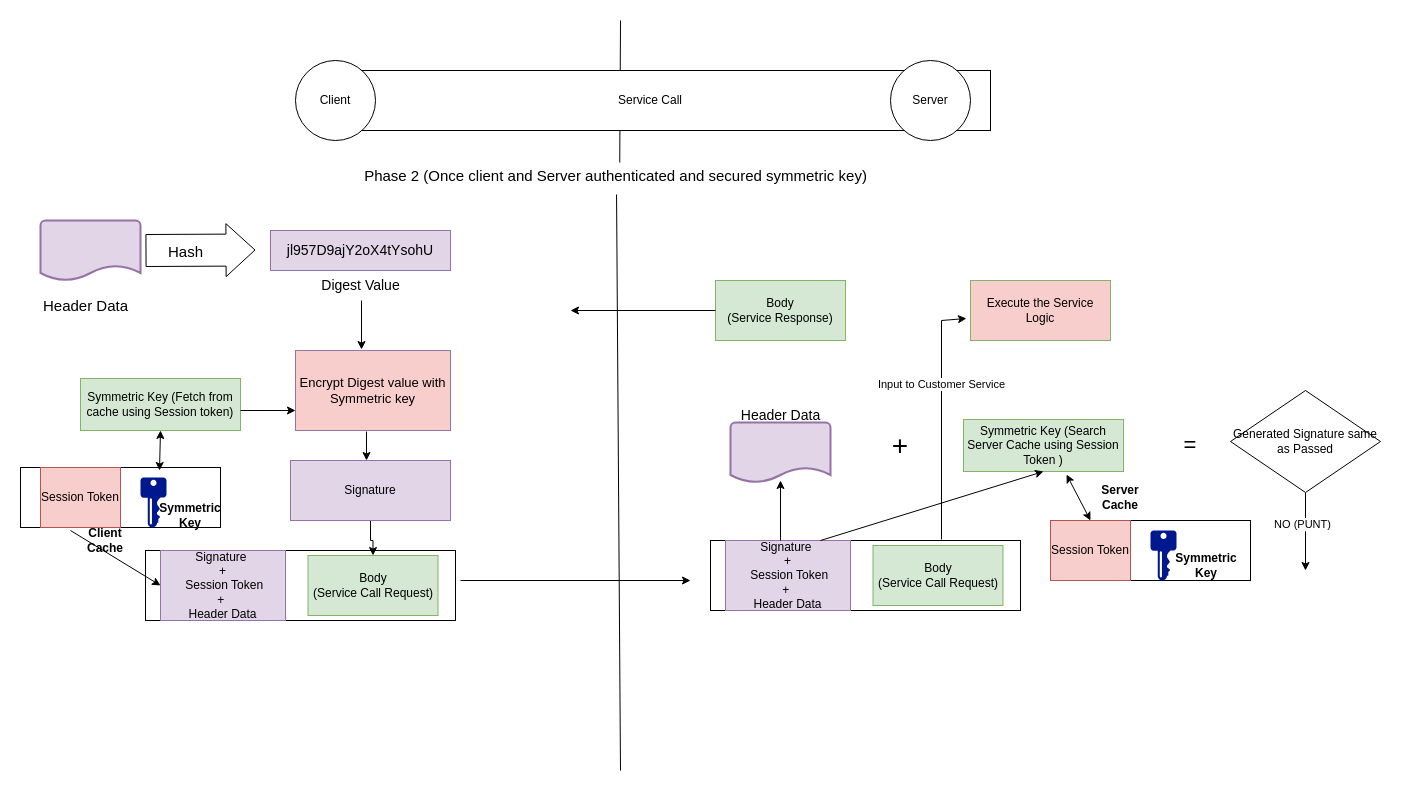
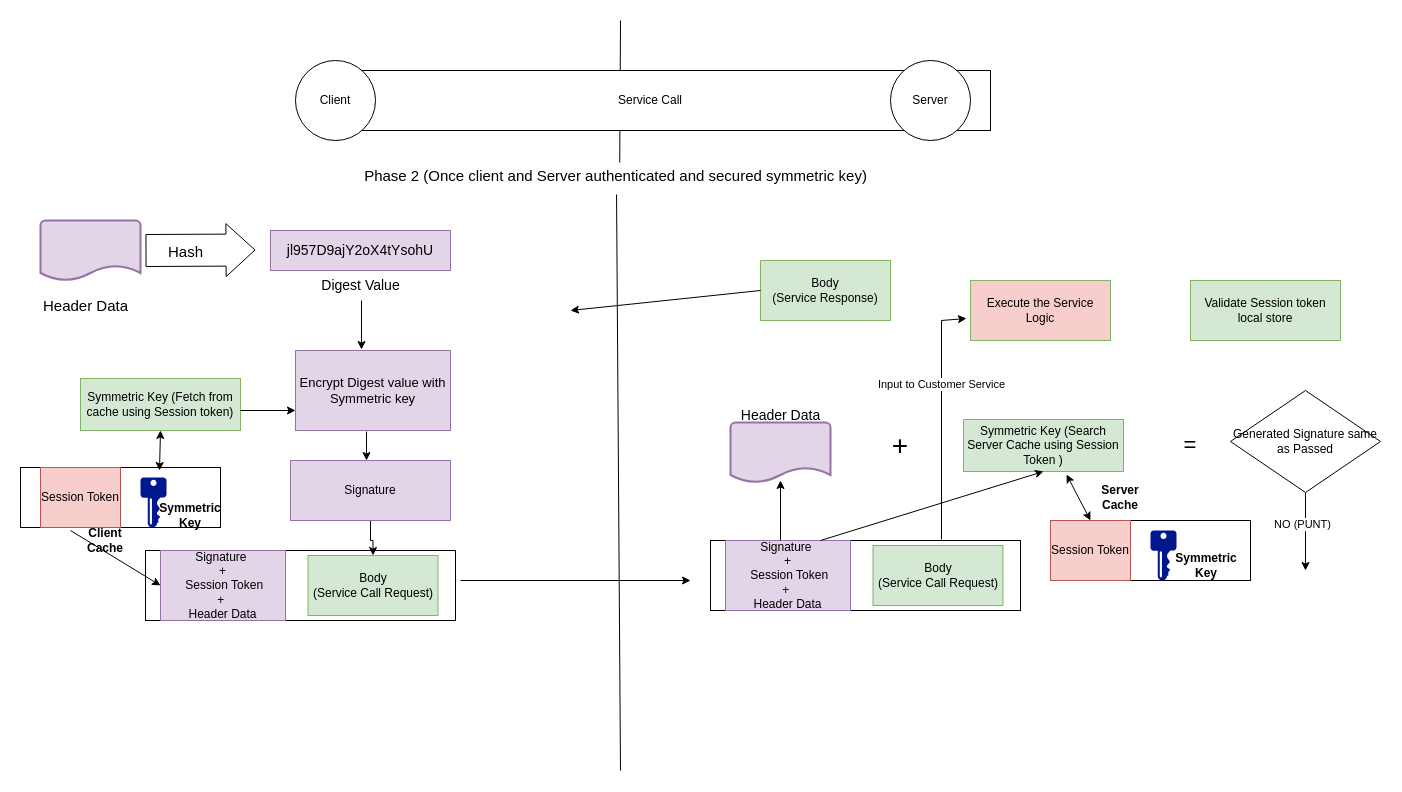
node "Body (Service Response)": moved (781, 311) -> (826, 291)
node "Validate Session token local store": added
node "Encrypt Digest value with Symmetric key": fillcolor #f8cecc -> #e1d5e7
